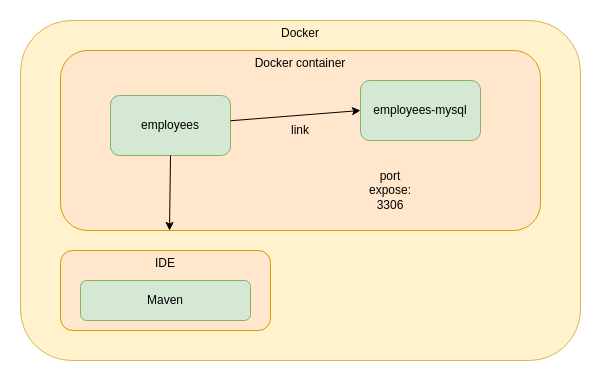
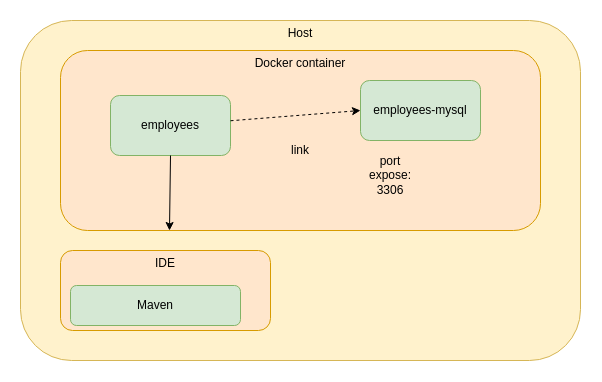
node "Docker": label "Docker" -> "Host"
edge "employees" -> "employees-mysql": style solid -> dashed
node "link": moved (301, 131) -> (301, 151)
node "port expose: 3306": moved (391, 191) -> (391, 176)
node "Maven": moved (166, 301) -> (156, 306)
